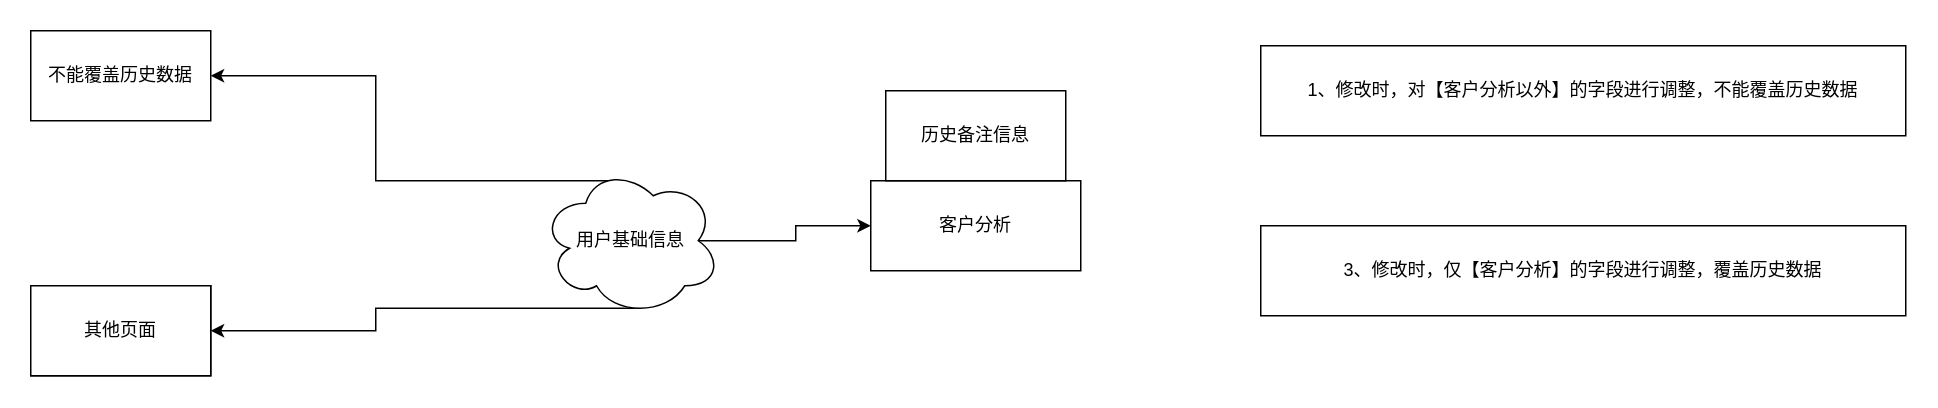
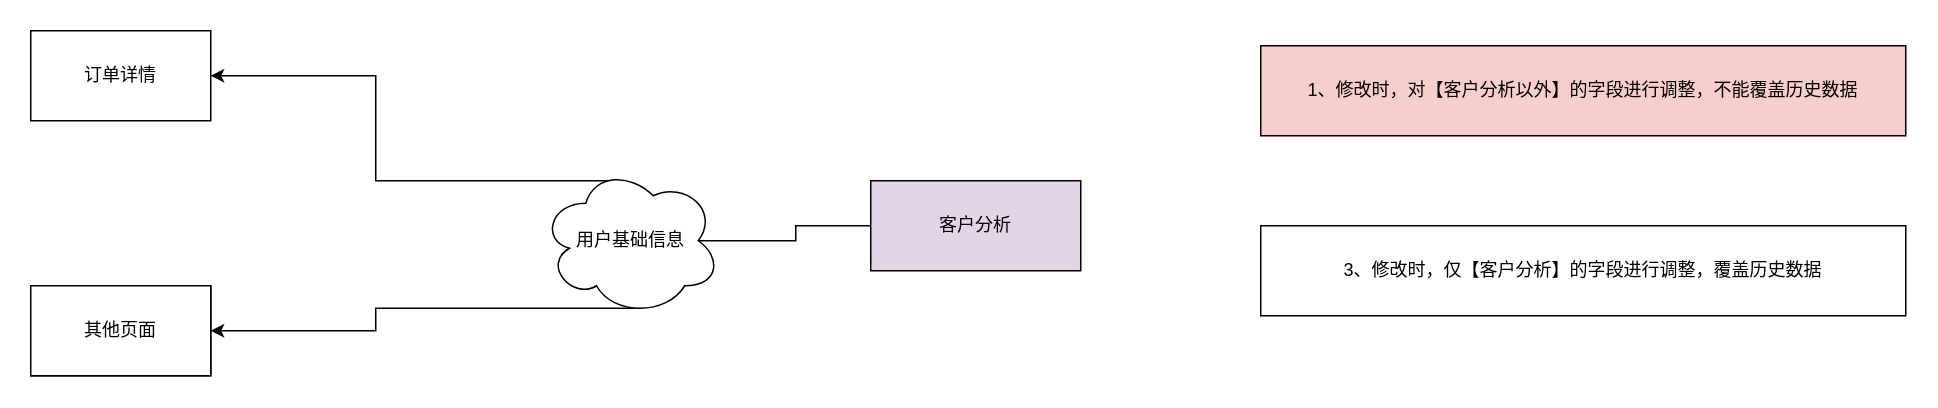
node "不能覆盖历史数据": label "不能覆盖历史数据" -> "订单详情"
node "1、修改时，对【客户分析以外】的字段进行调整，不能覆盖历史数据": fillcolor #ffffff -> #f8cecc
node "历史备注信息": removed
edge "用户基础信息" -> "客户分析": arrowhead classic -> none
node "客户分析": fillcolor #ffffff -> #e1d5e7
